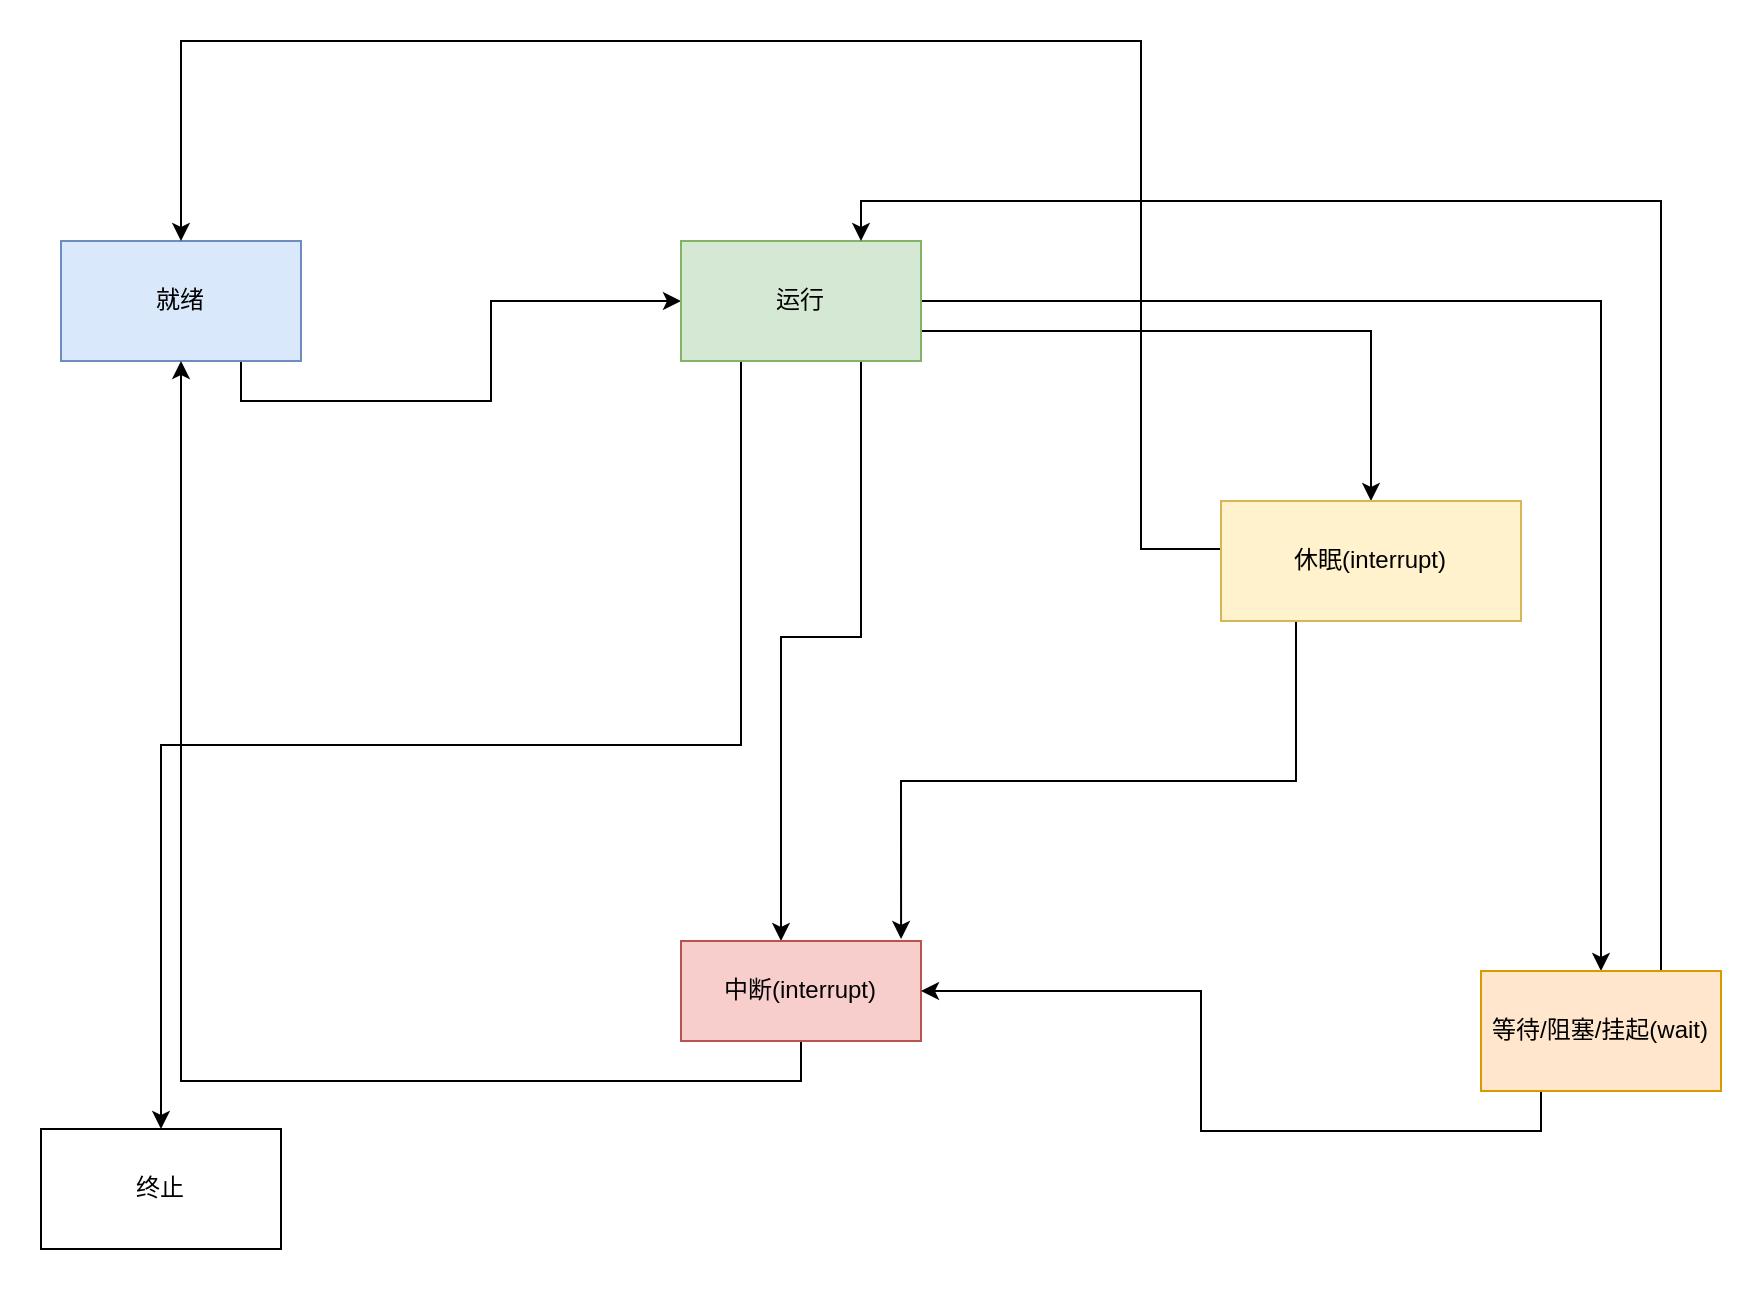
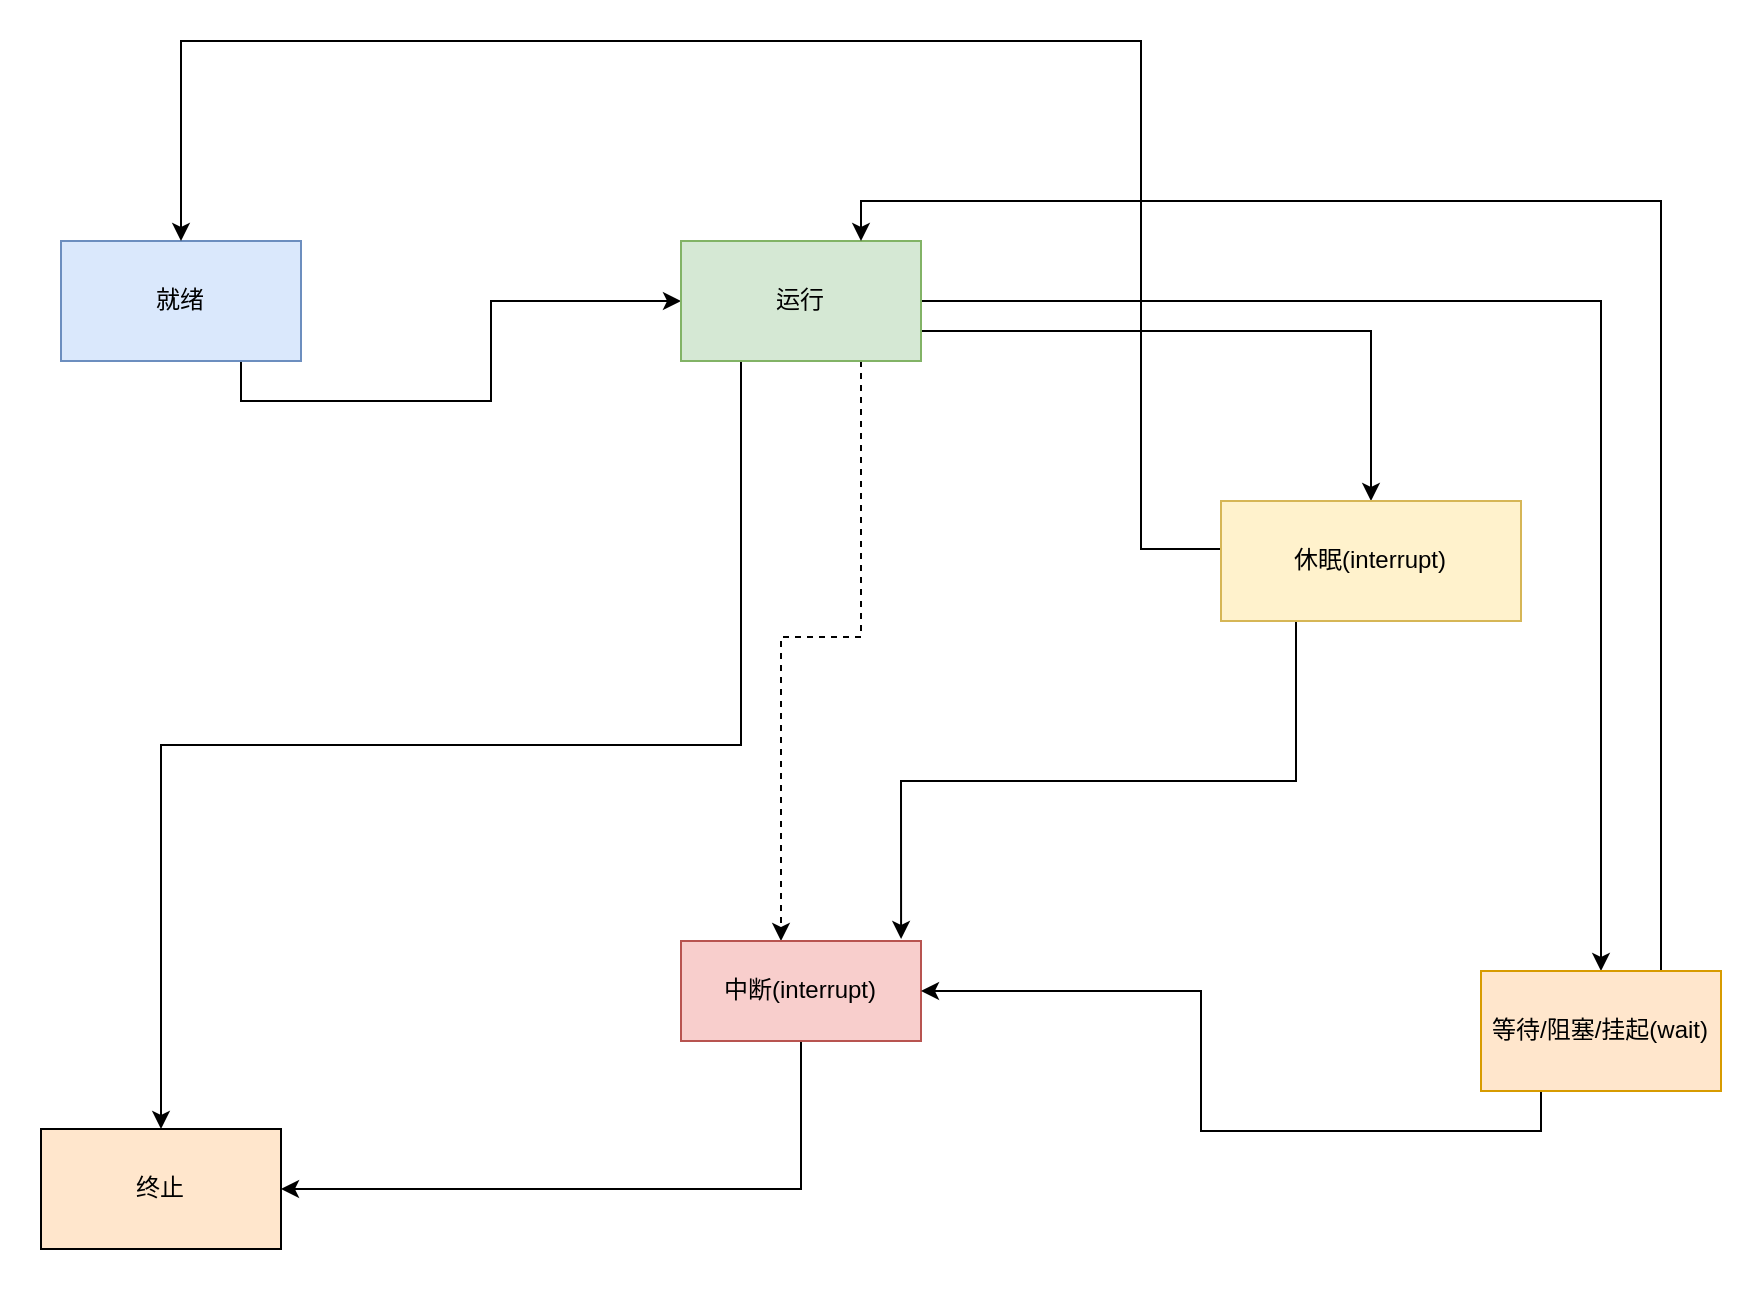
edge "运行" -> "中断(interrupt)": style solid -> dashed
edge "中断(interrupt)" -> "就绪": now "中断(interrupt)" -> "终止"
node "终止": fillcolor #ffffff -> #ffe6cc
